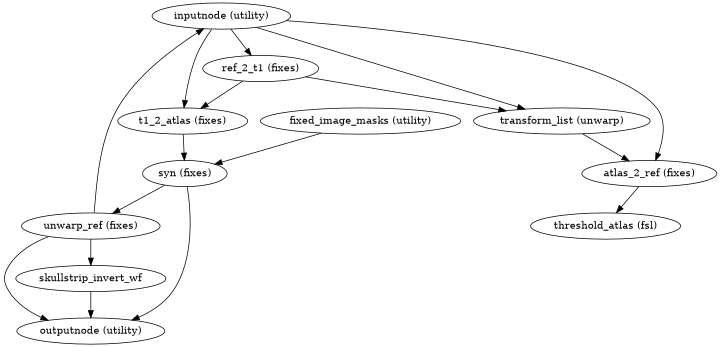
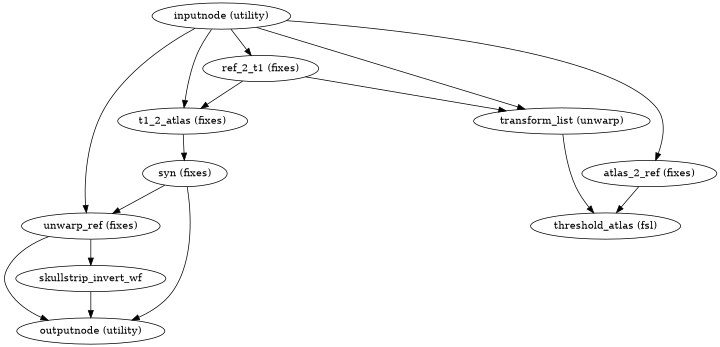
edge "unwarp_ref (fixes)" -> "inputnode (utility)": reversed
node "fixed_image_masks (utility)": removed
edge "transform_list (unwarp)" -> "atlas_2_ref (fixes)": now "transform_list (unwarp)" -> "threshold_atlas (fsl)"
